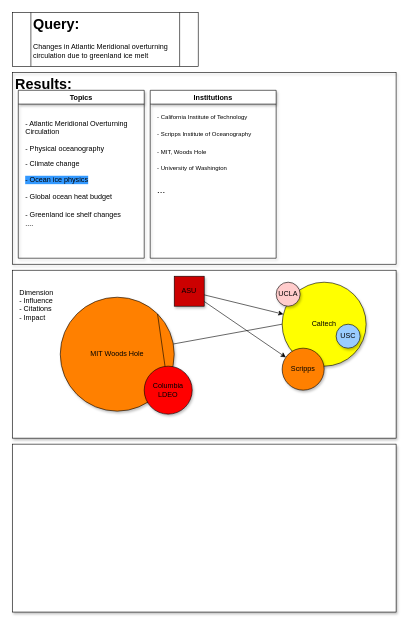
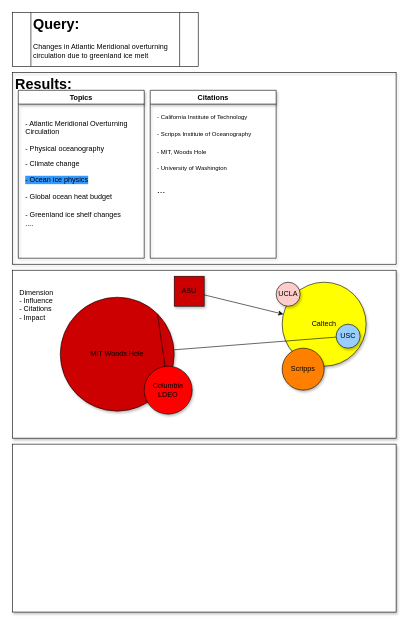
node "Institutions": label "Institutions" -> "Citations"
edge "ASU" -> "Scripps": removed
edge "Caltech" -- "MIT Woods Hole": now "USC" -- "MIT Woods Hole"
node "MIT Woods Hole": fillcolor #ff8000 -> #cc0000
